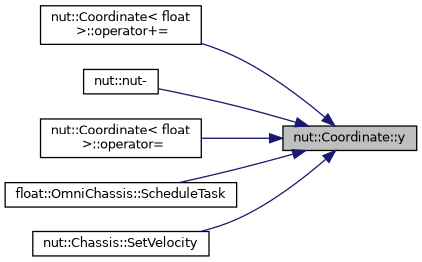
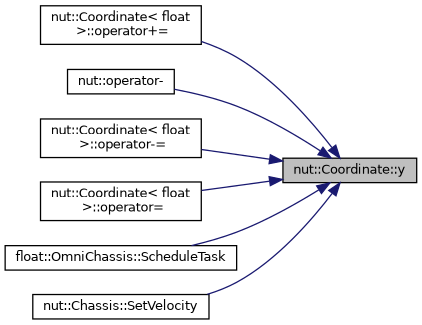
node "nut::nut-": label "nut::nut-" -> "nut::operator-"
node "nut::Coordinate< float >::operator-=": added
